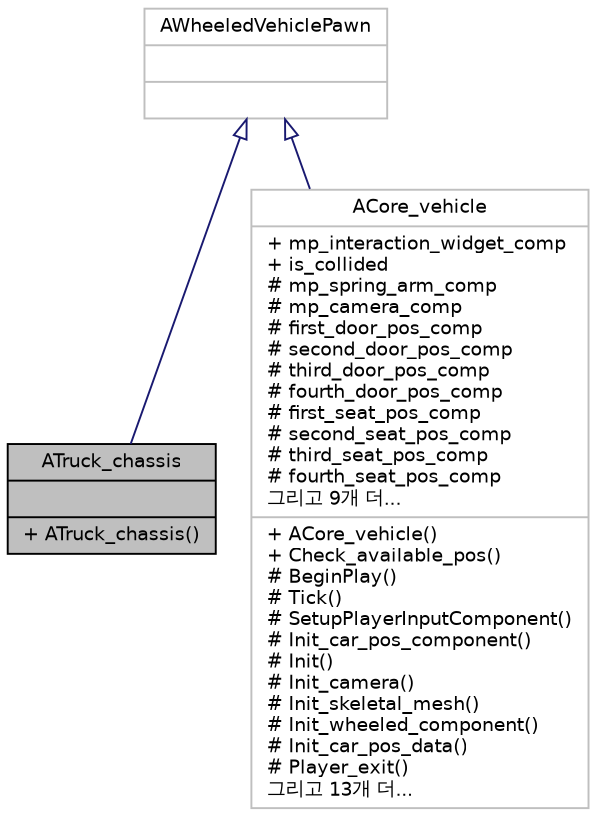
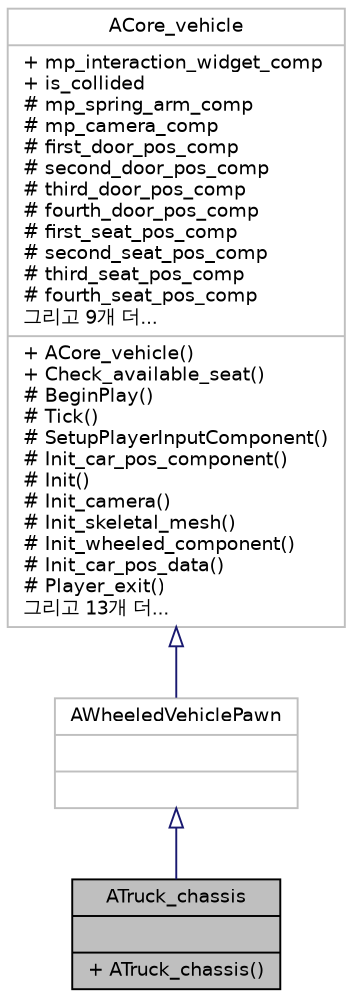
edge "ACore_vehicle" -> "AWheeledVehiclePawn": reversed
node "ACore_vehicle": text "+ Check_available_pos()" -> "+ Check_available_seat()"
